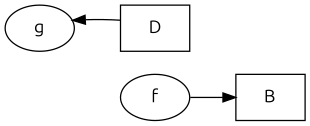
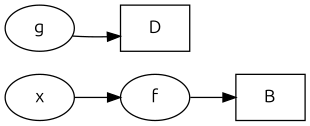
edge "D" -> "g": reversed
node "x": added
